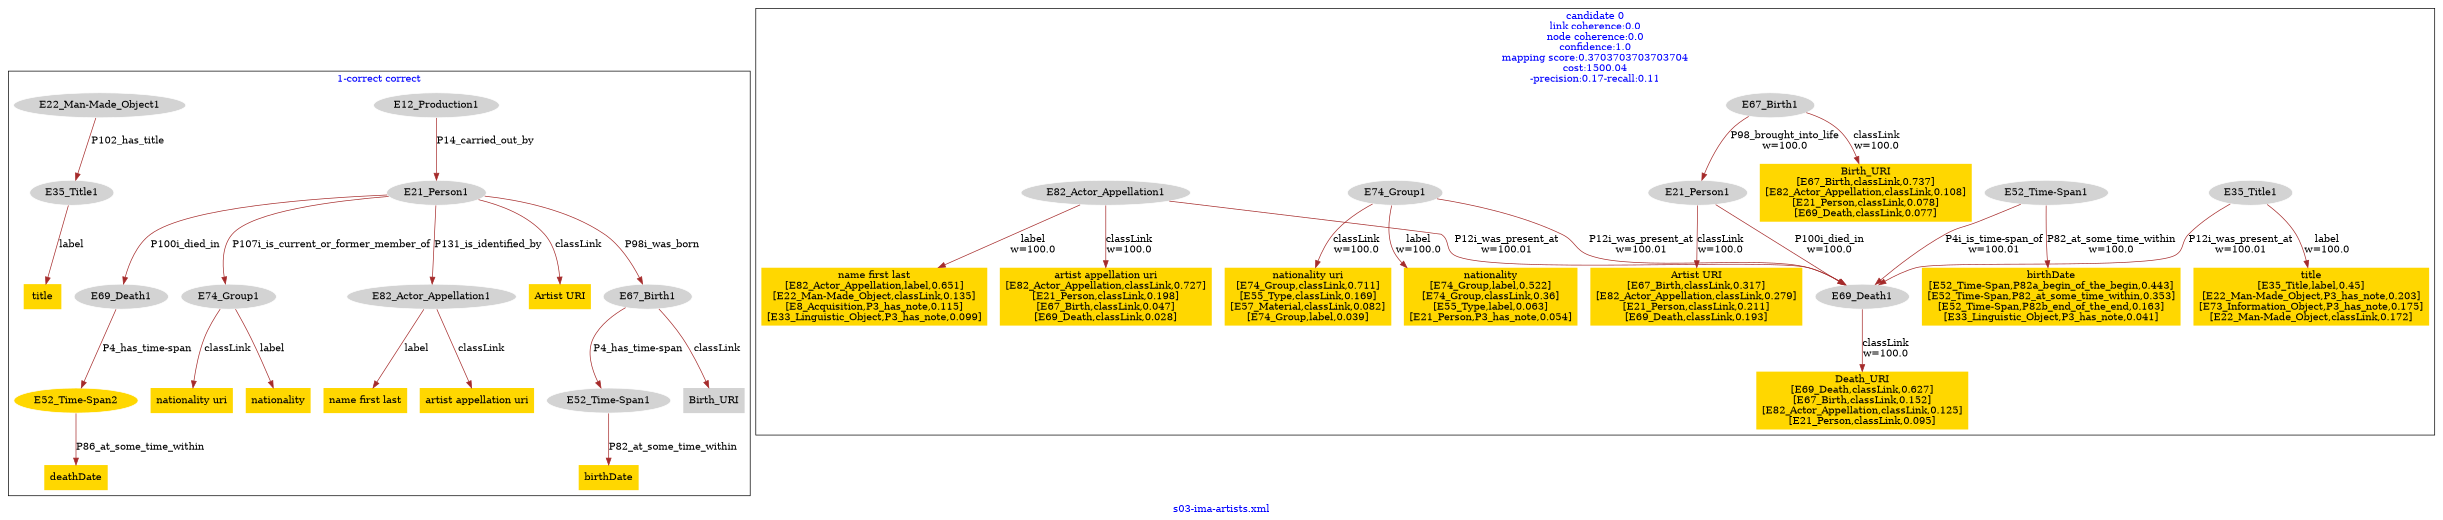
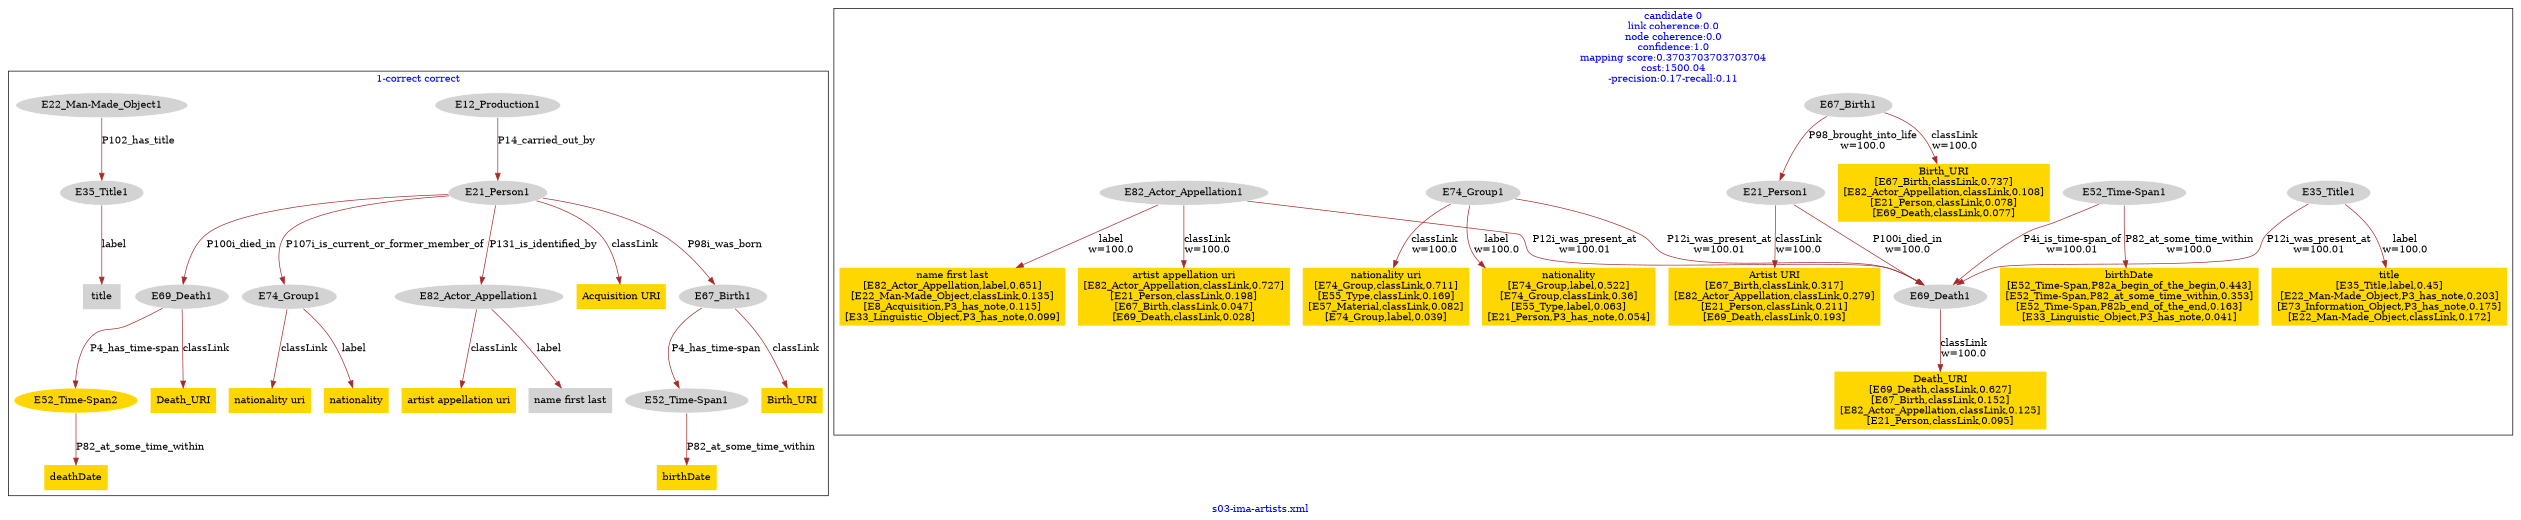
node "title": fillcolor gold -> lightgray
node "Artist URI": label "Artist URI" -> "Acquisition URI"
node "Death_URI": added
node "name first last": fillcolor gold -> lightgray
node "Birth_URI": fillcolor lightgray -> gold
edge "E52_Time-Span2" -> "deathDate": label "P86_at_some_time_within" -> "P82_at_some_time_within"
